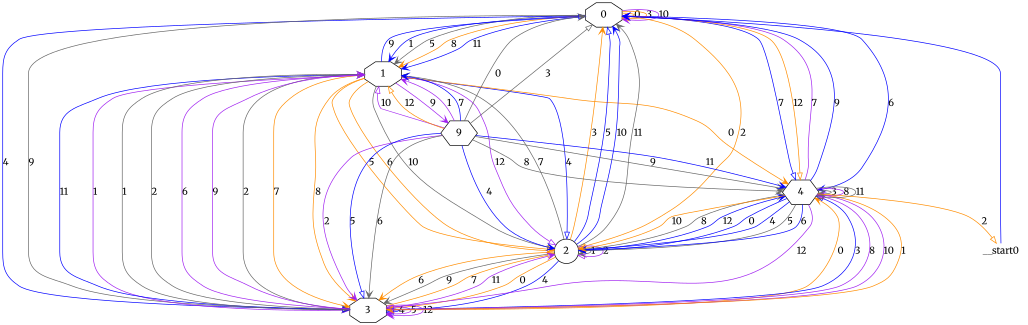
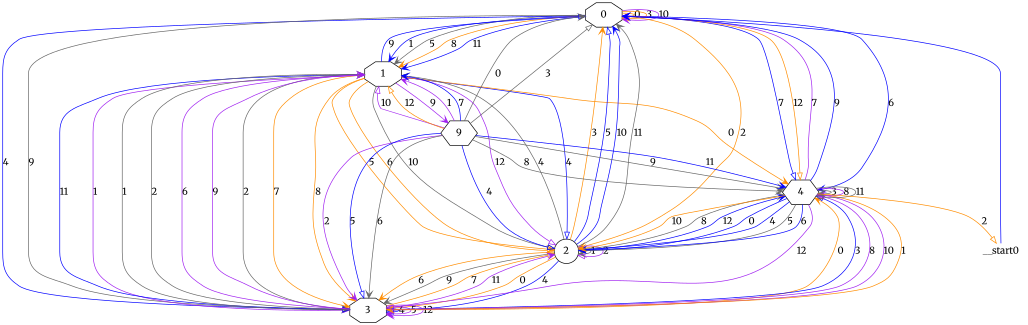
edge "0" -> "2": arrowhead onormal -> vee
edge "2" -> "1": label "7" -> "4"
edge "9" -> "2": arrowhead vee -> onormal
